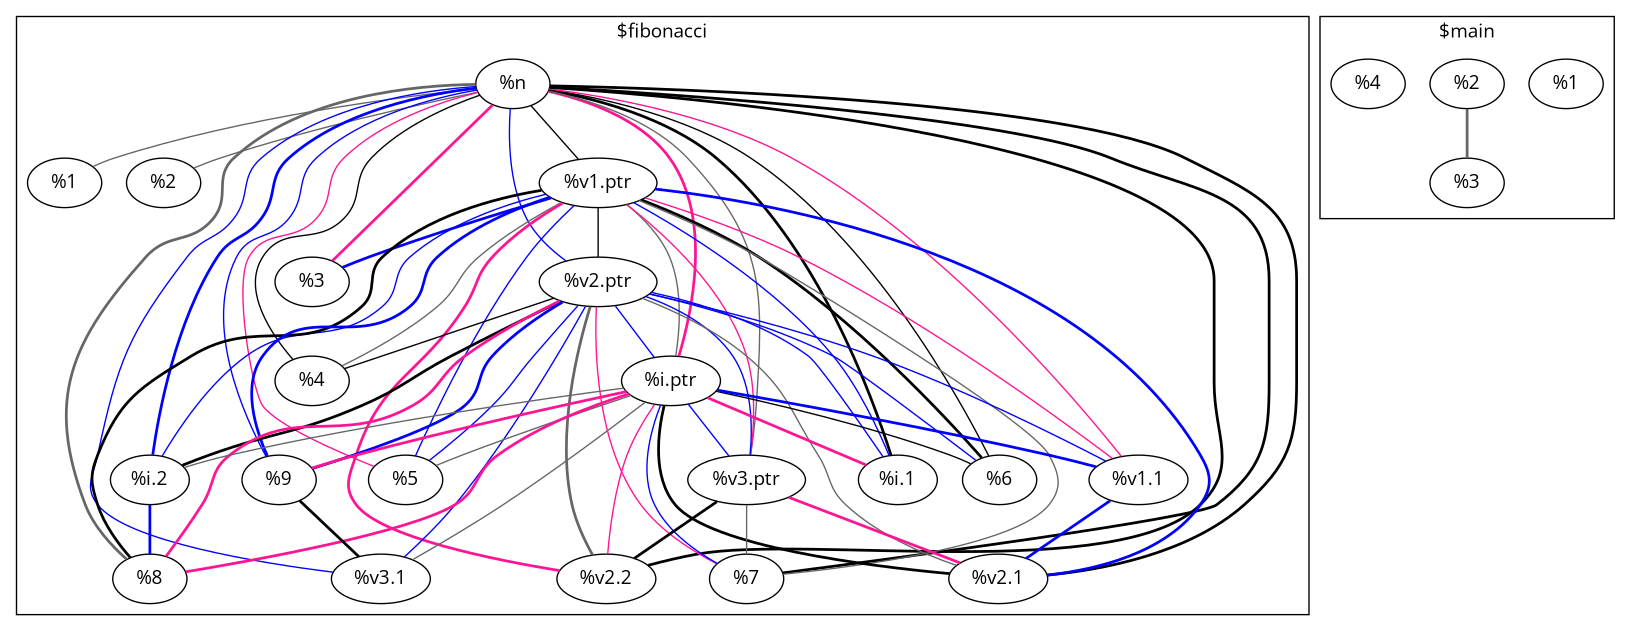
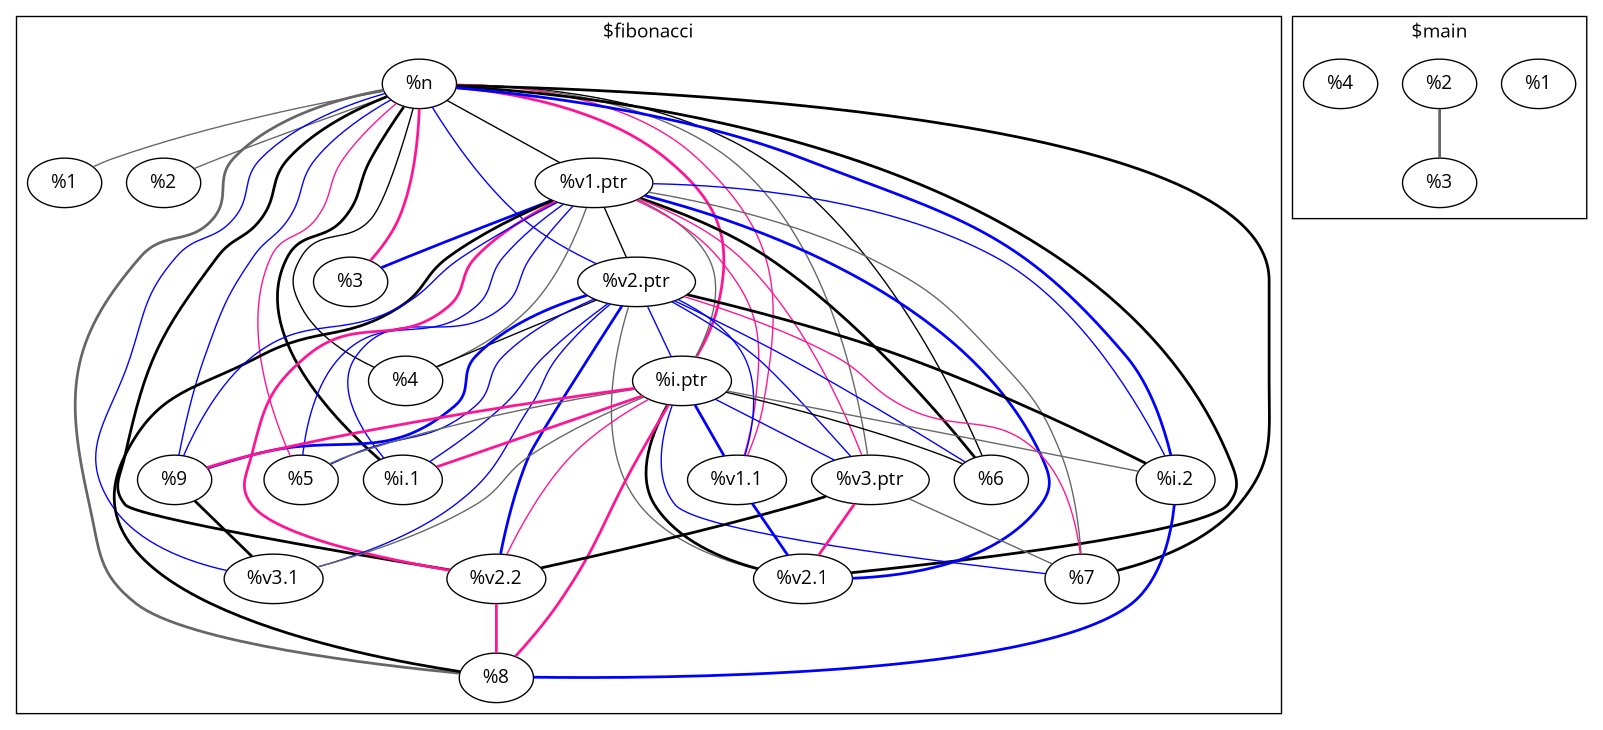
edge "%v1.ptr" -- "%9": style bold -> solid
edge "%v2.ptr" -- "%8": now "%v2.2" -- "%8"
edge "%v2.ptr" -- "%v2.2": color gray40 -> blue
